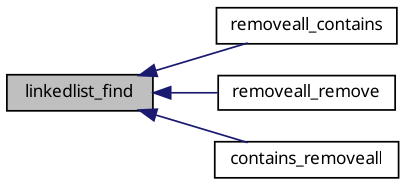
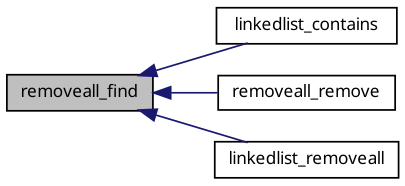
node "removeall_contains": label "removeall_contains" -> "linkedlist_contains"
node "linkedlist_find": label "linkedlist_find" -> "removeall_find"
node "contains_removeall": label "contains_removeall" -> "linkedlist_removeall"
